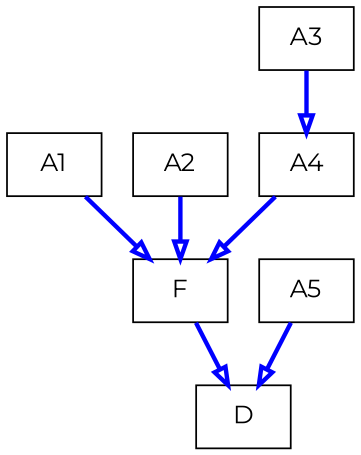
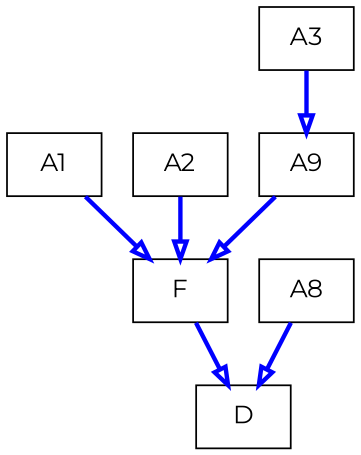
node "A4": label "A4" -> "A9"
node "A5": label "A5" -> "A8"
